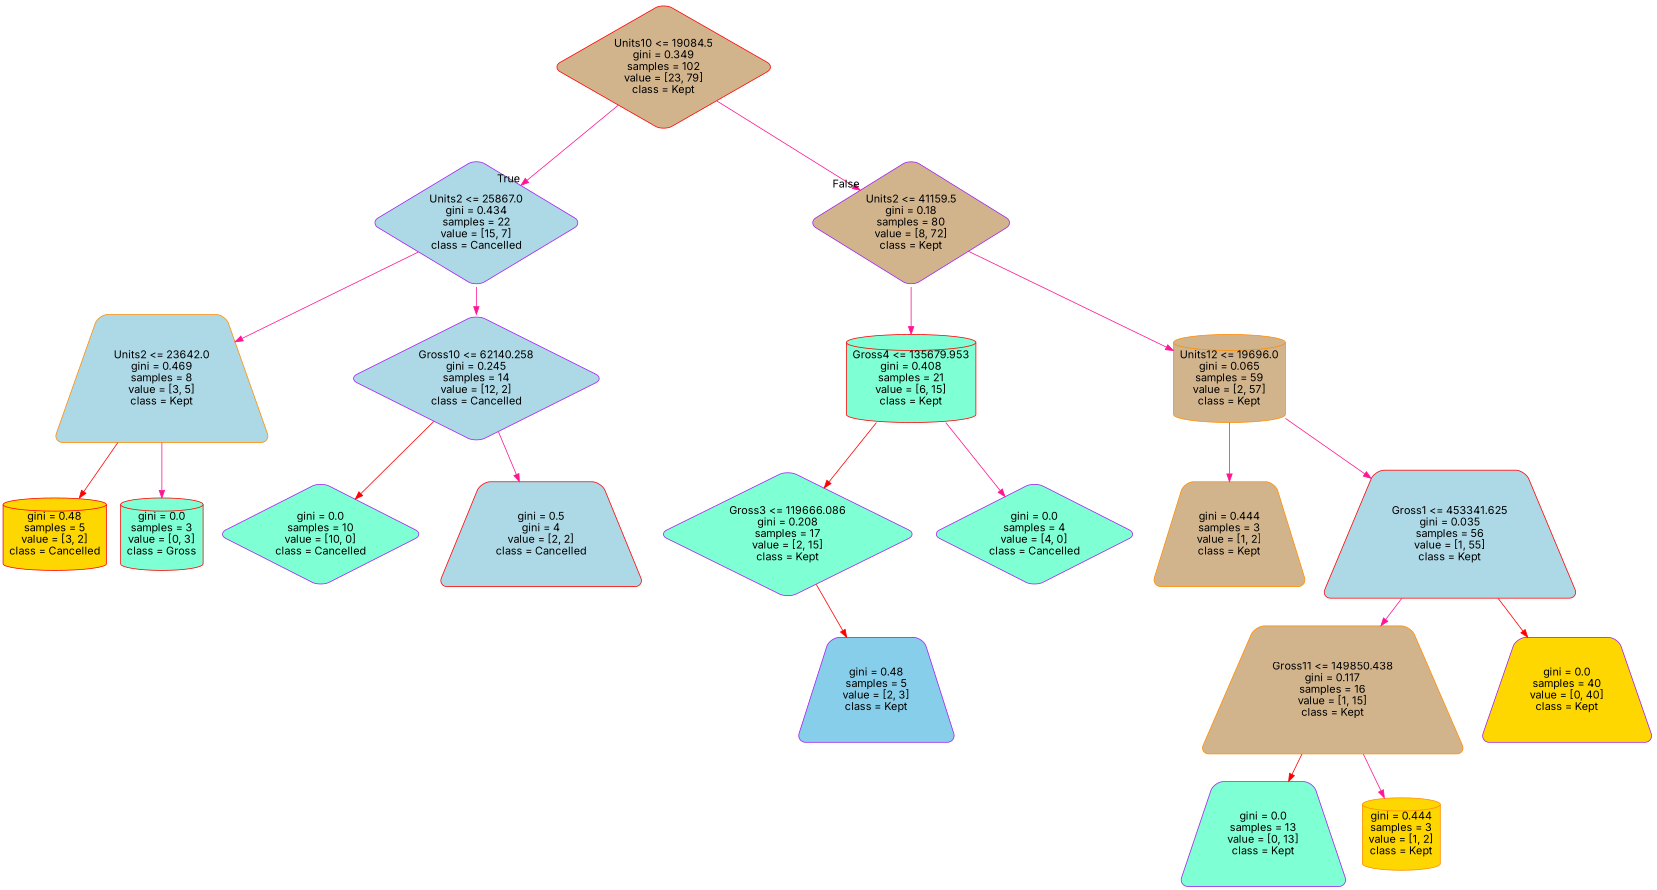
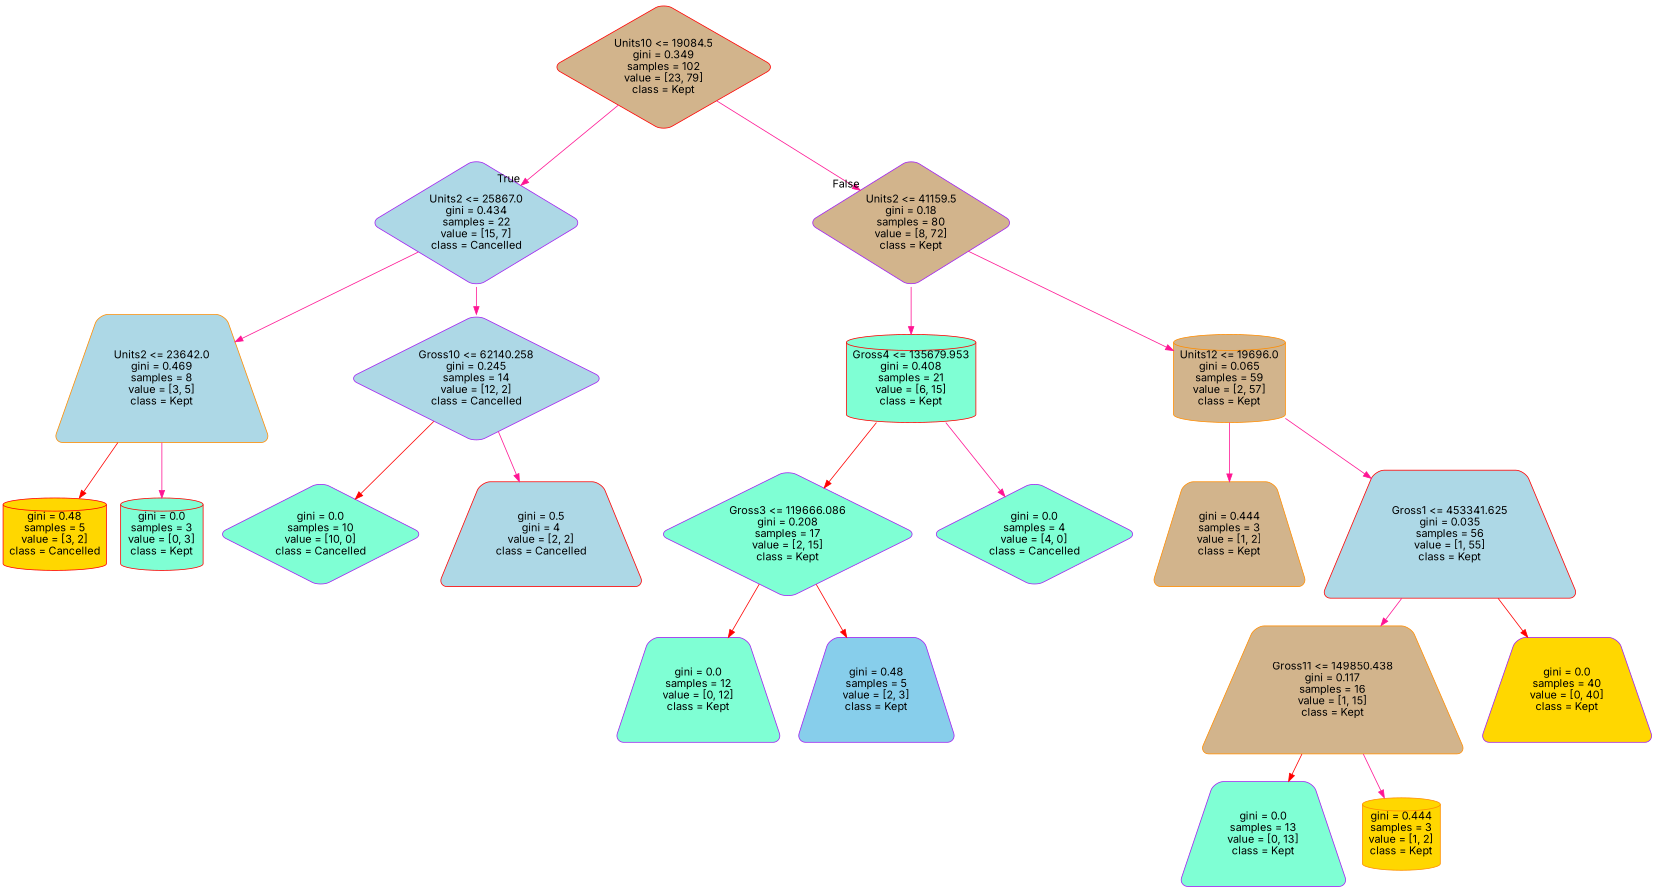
node "gini = 0.0 samples = 3 value = [0, 3] class = Gross": label "gini = 0.0 samples = 3 value = [0, 3] class = Gross" -> "gini = 0.0 samples = 3 value = [0, 3] class = Kept"
node "gini = 0.0 samples = 12 value = [0, 12] class = Kept": added
